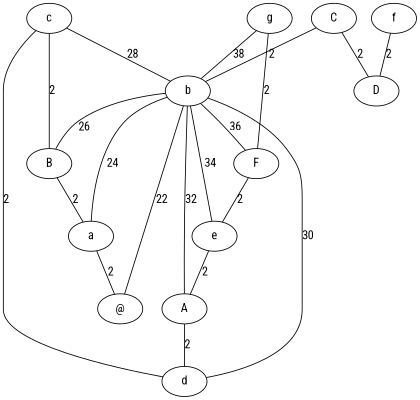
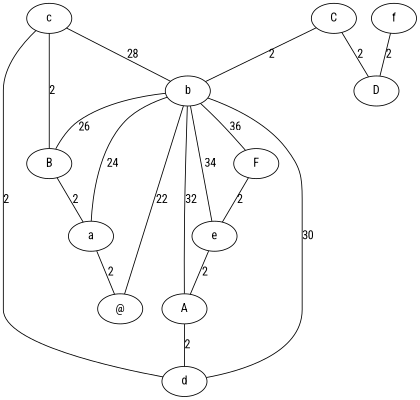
node "g": removed
